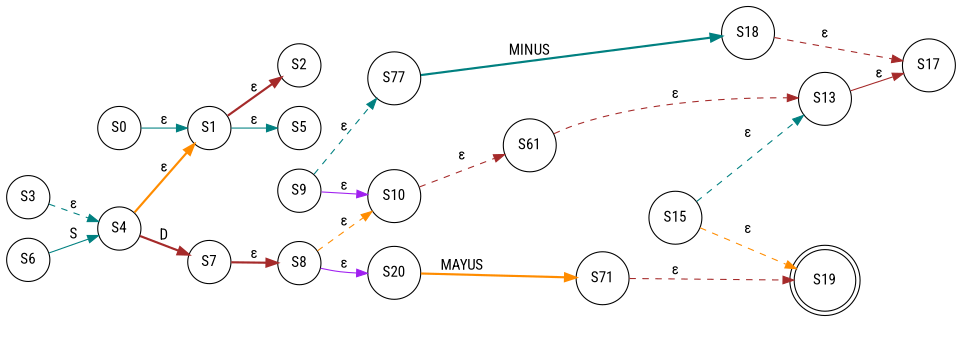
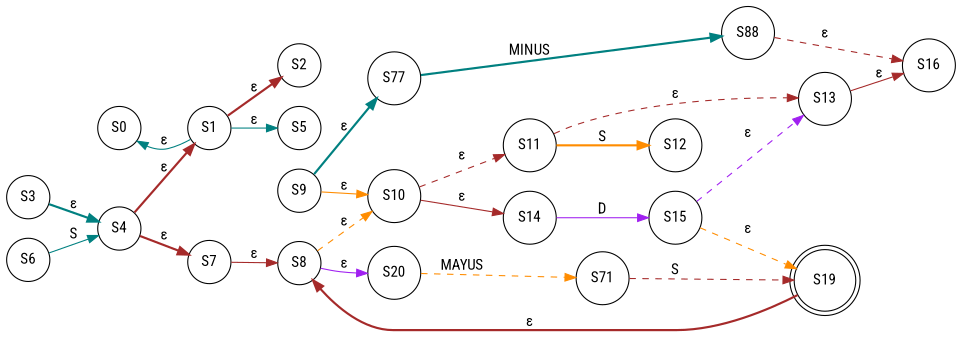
node "S18": label "S18" -> "S88"
node "S17": label "S17" -> "S16"
edge "S0" -> "S1": reversed
edge "S9" -> "S77": style dashed -> bold
node "S61": label "S61" -> "S11"
node "S12": added
edge "S15" -> "S13": color teal -> purple
edge "S4" -> "S1": color darkorange -> brown
edge "S9" -> "S10": color purple -> darkorange
edge "S3" -> "S4": style dashed -> bold
node "S14": added
edge "S4" -> "S7": label "D" -> "ε"
edge "S7" -> "S8": style bold -> solid
edge "S71" -> "S19": label "ε" -> "S"
edge "S20" -> "S71": style bold -> dashed
edge "S19" -> "S8": added, label "ε"
